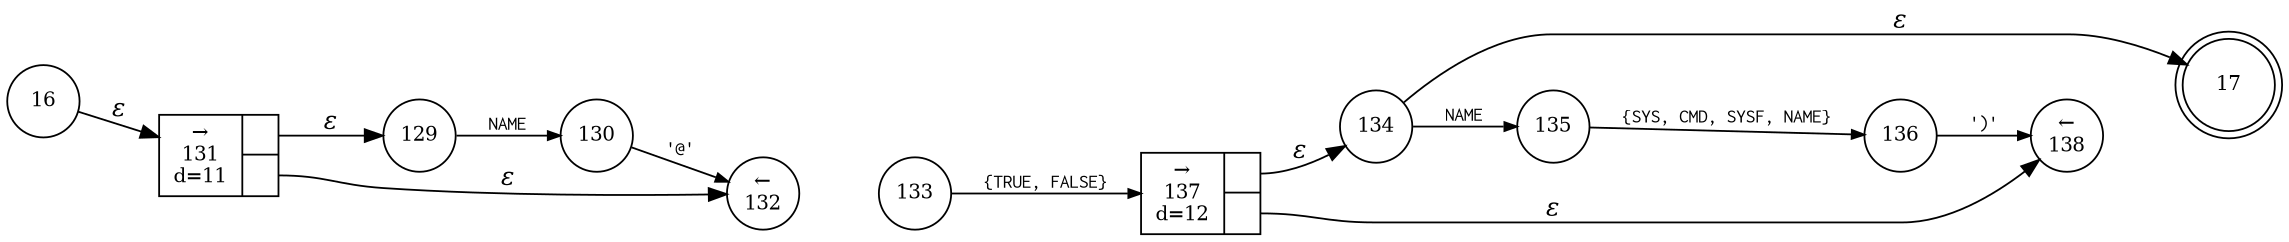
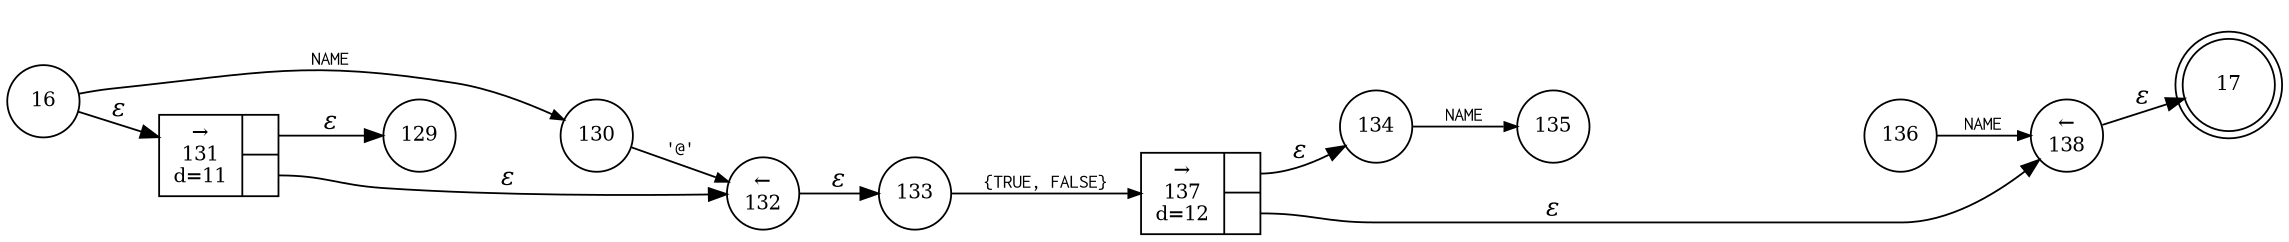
edge "134" -> "17": now "← 138" -> "17"
edge "136" -> "← 138": label "')'" -> "NAME"
edge "135" -> "136": removed, label "{SYS, CMD, SYSF, NAME}"
edge "129" -> "130": now "16" -> "130"
edge "← 132" -> "133": added, label "ε"
